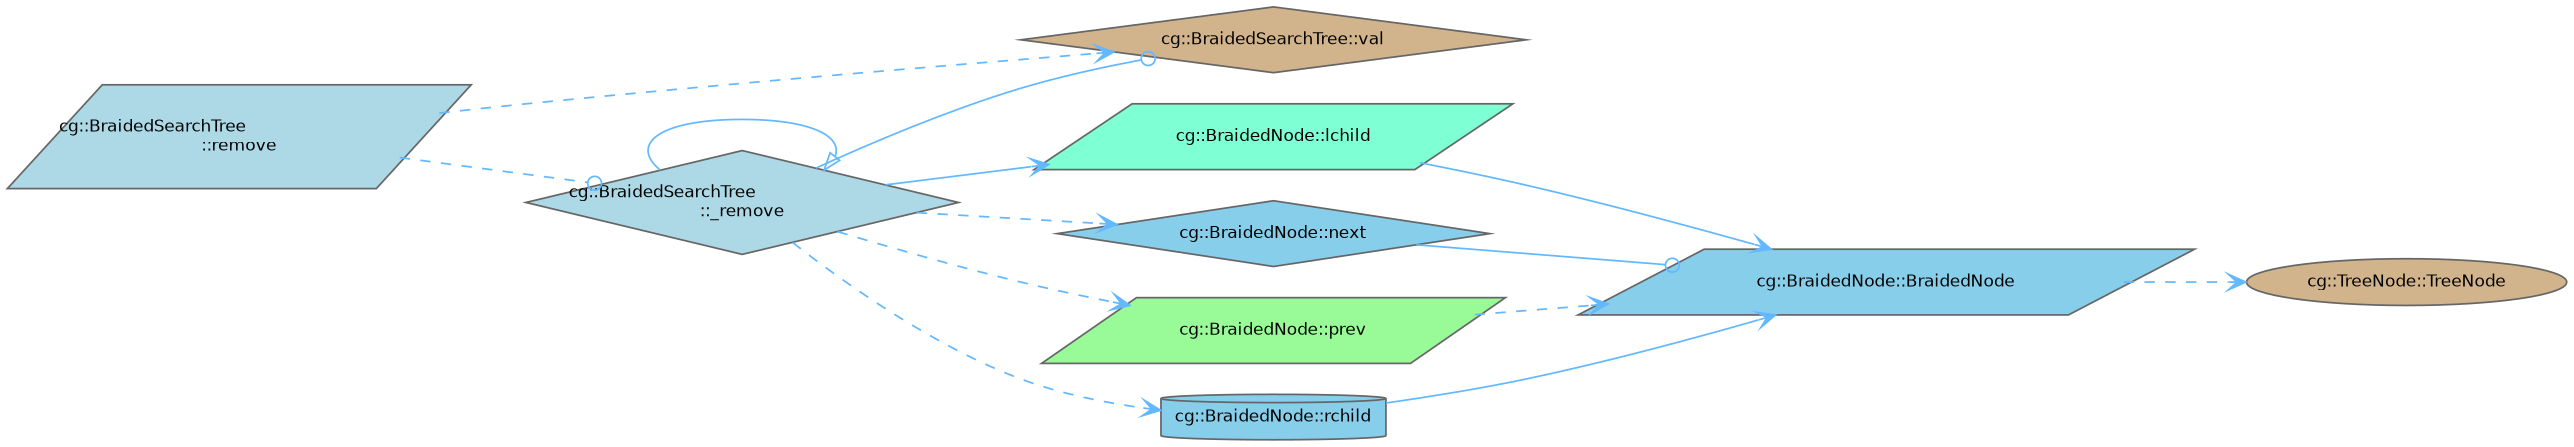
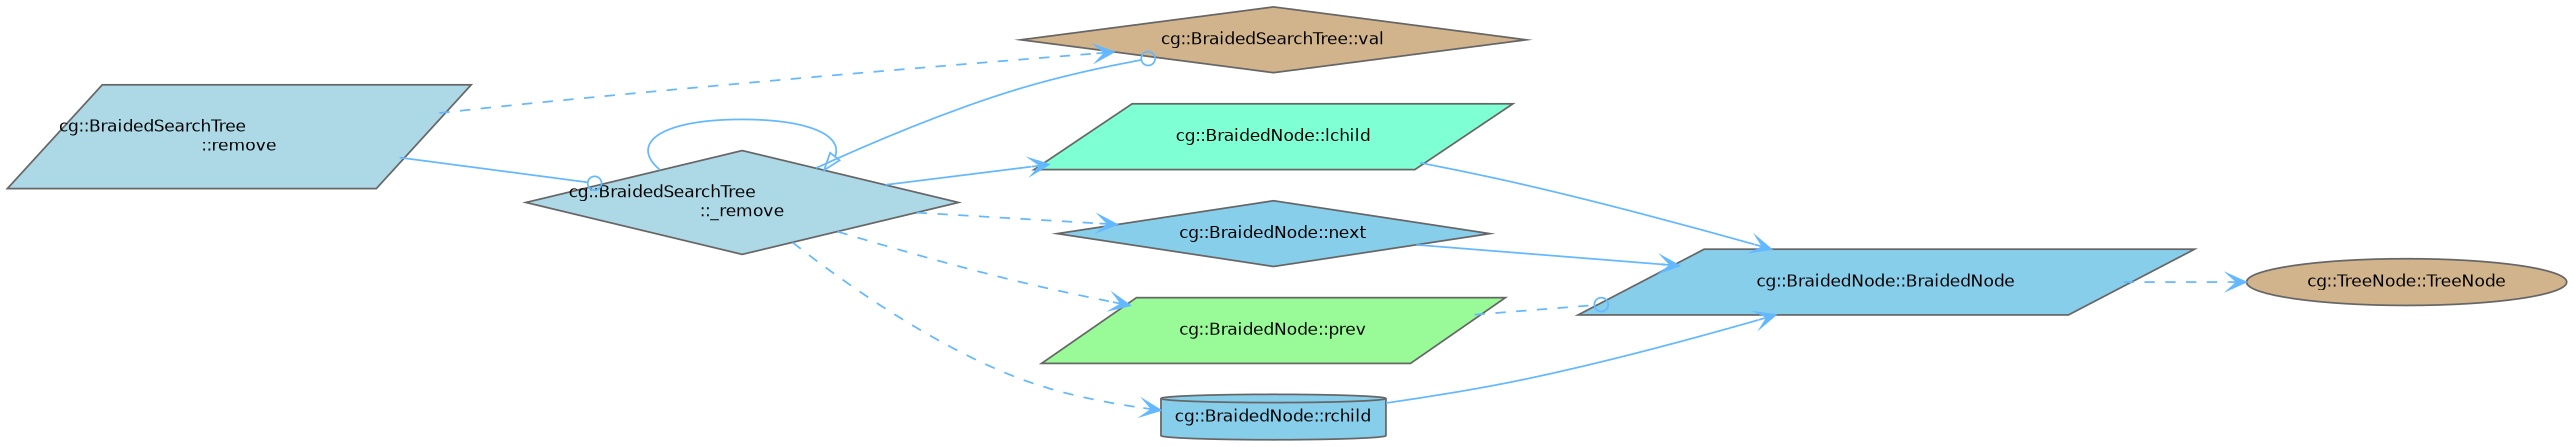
edge "cg::BraidedSearchTree ::remove" -> "cg::BraidedSearchTree ::_remove": style dashed -> solid
edge "cg::BraidedNode::next" -> "cg::BraidedNode::BraidedNode": arrowhead odot -> vee
edge "cg::BraidedNode::prev" -> "cg::BraidedNode::BraidedNode": arrowhead vee -> odot
